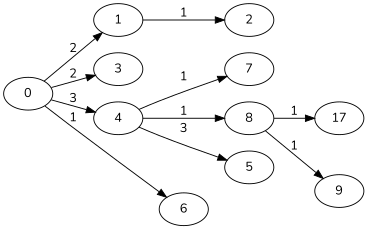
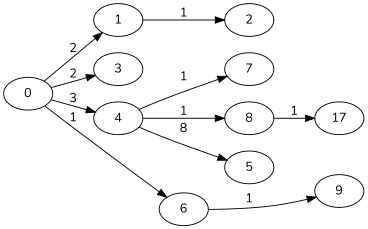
edge "4" -> "5": label "3" -> "8"
edge "8" -> "9": now "6" -> "9"
